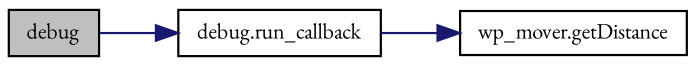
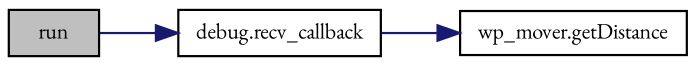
node "debug": label "debug" -> "run"
node "debug.run_callback": label "debug.run_callback" -> "debug.recv_callback"
